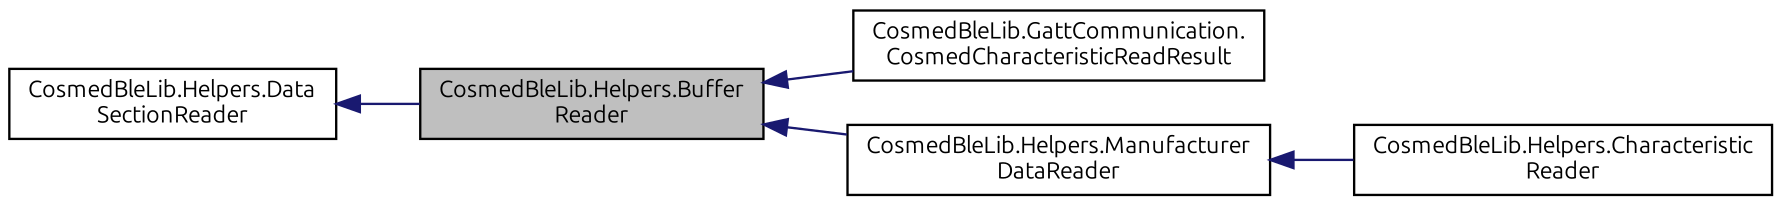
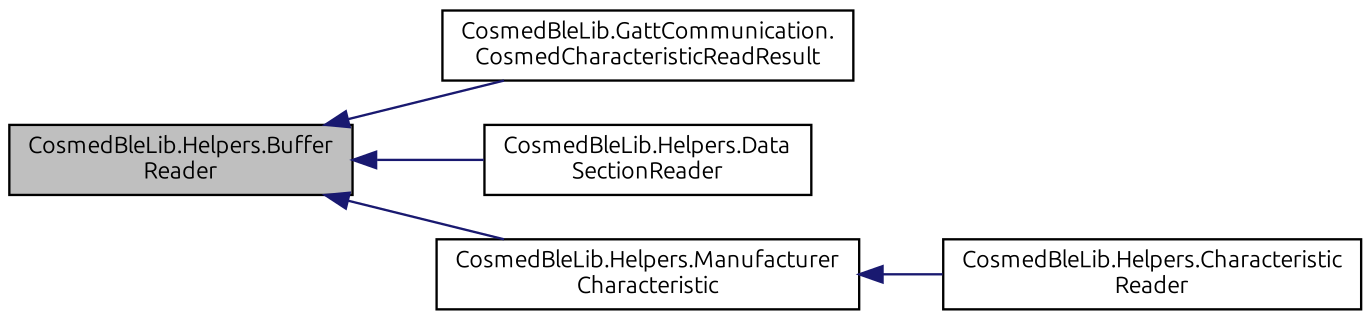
edge "CosmedBleLib.Helpers.Buffer Reader" -> "CosmedBleLib.Helpers.Data SectionReader": reversed
node "CosmedBleLib.Helpers.Manufacturer DataReader": label "CosmedBleLib.Helpers.Manufacturer DataReader" -> "CosmedBleLib.Helpers.Manufacturer Characteristic"
